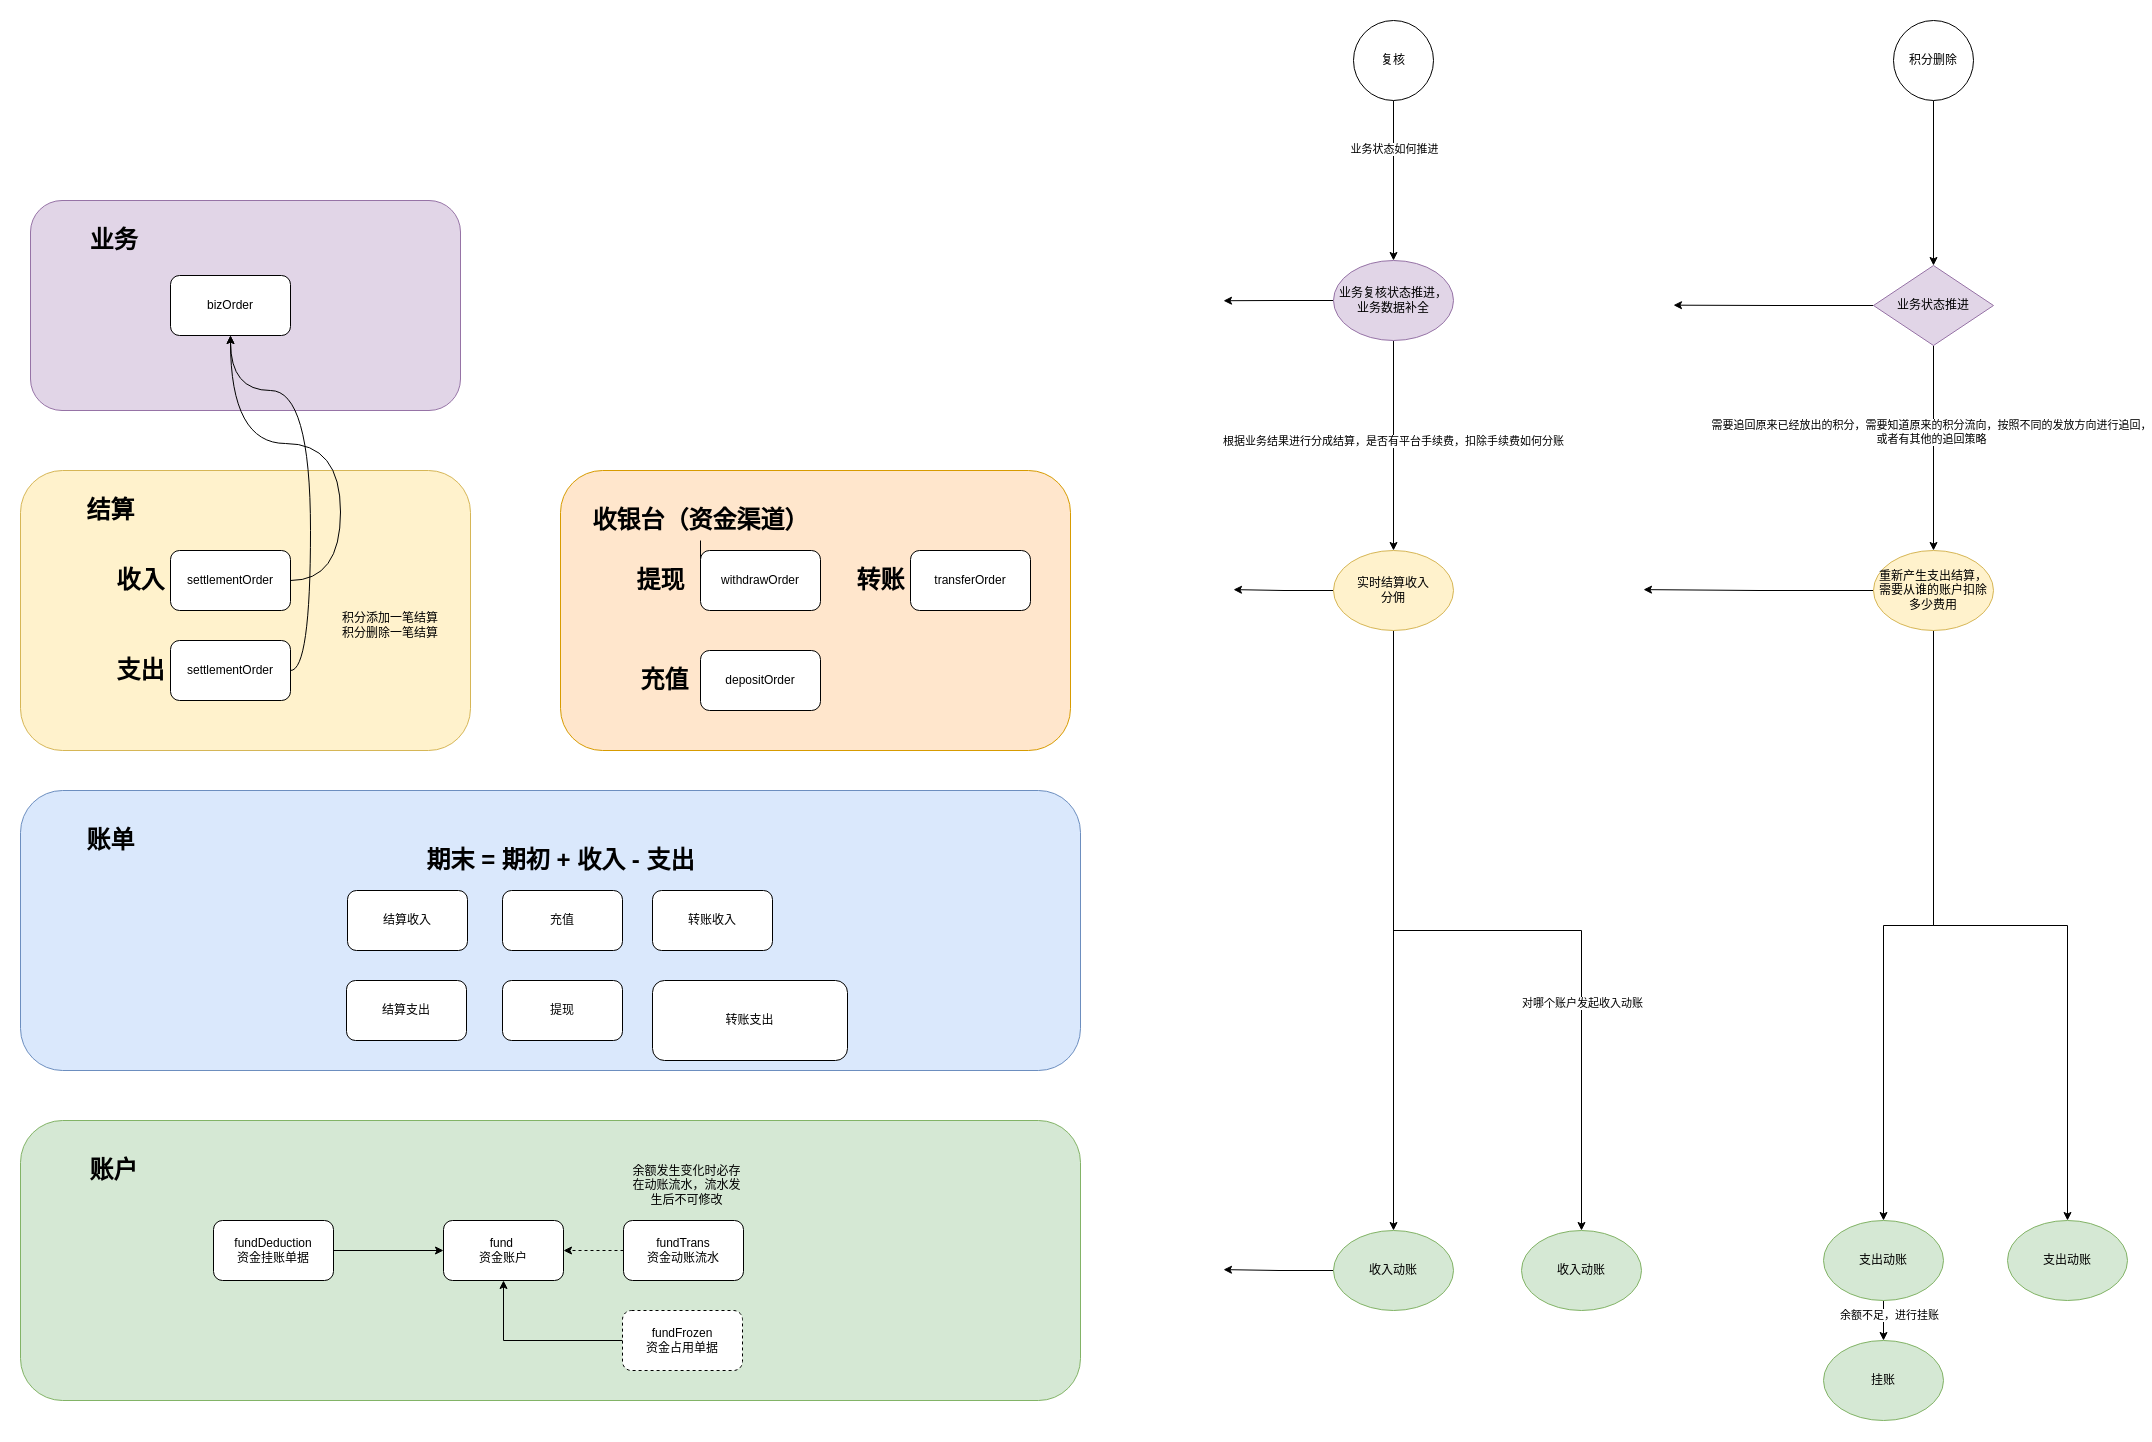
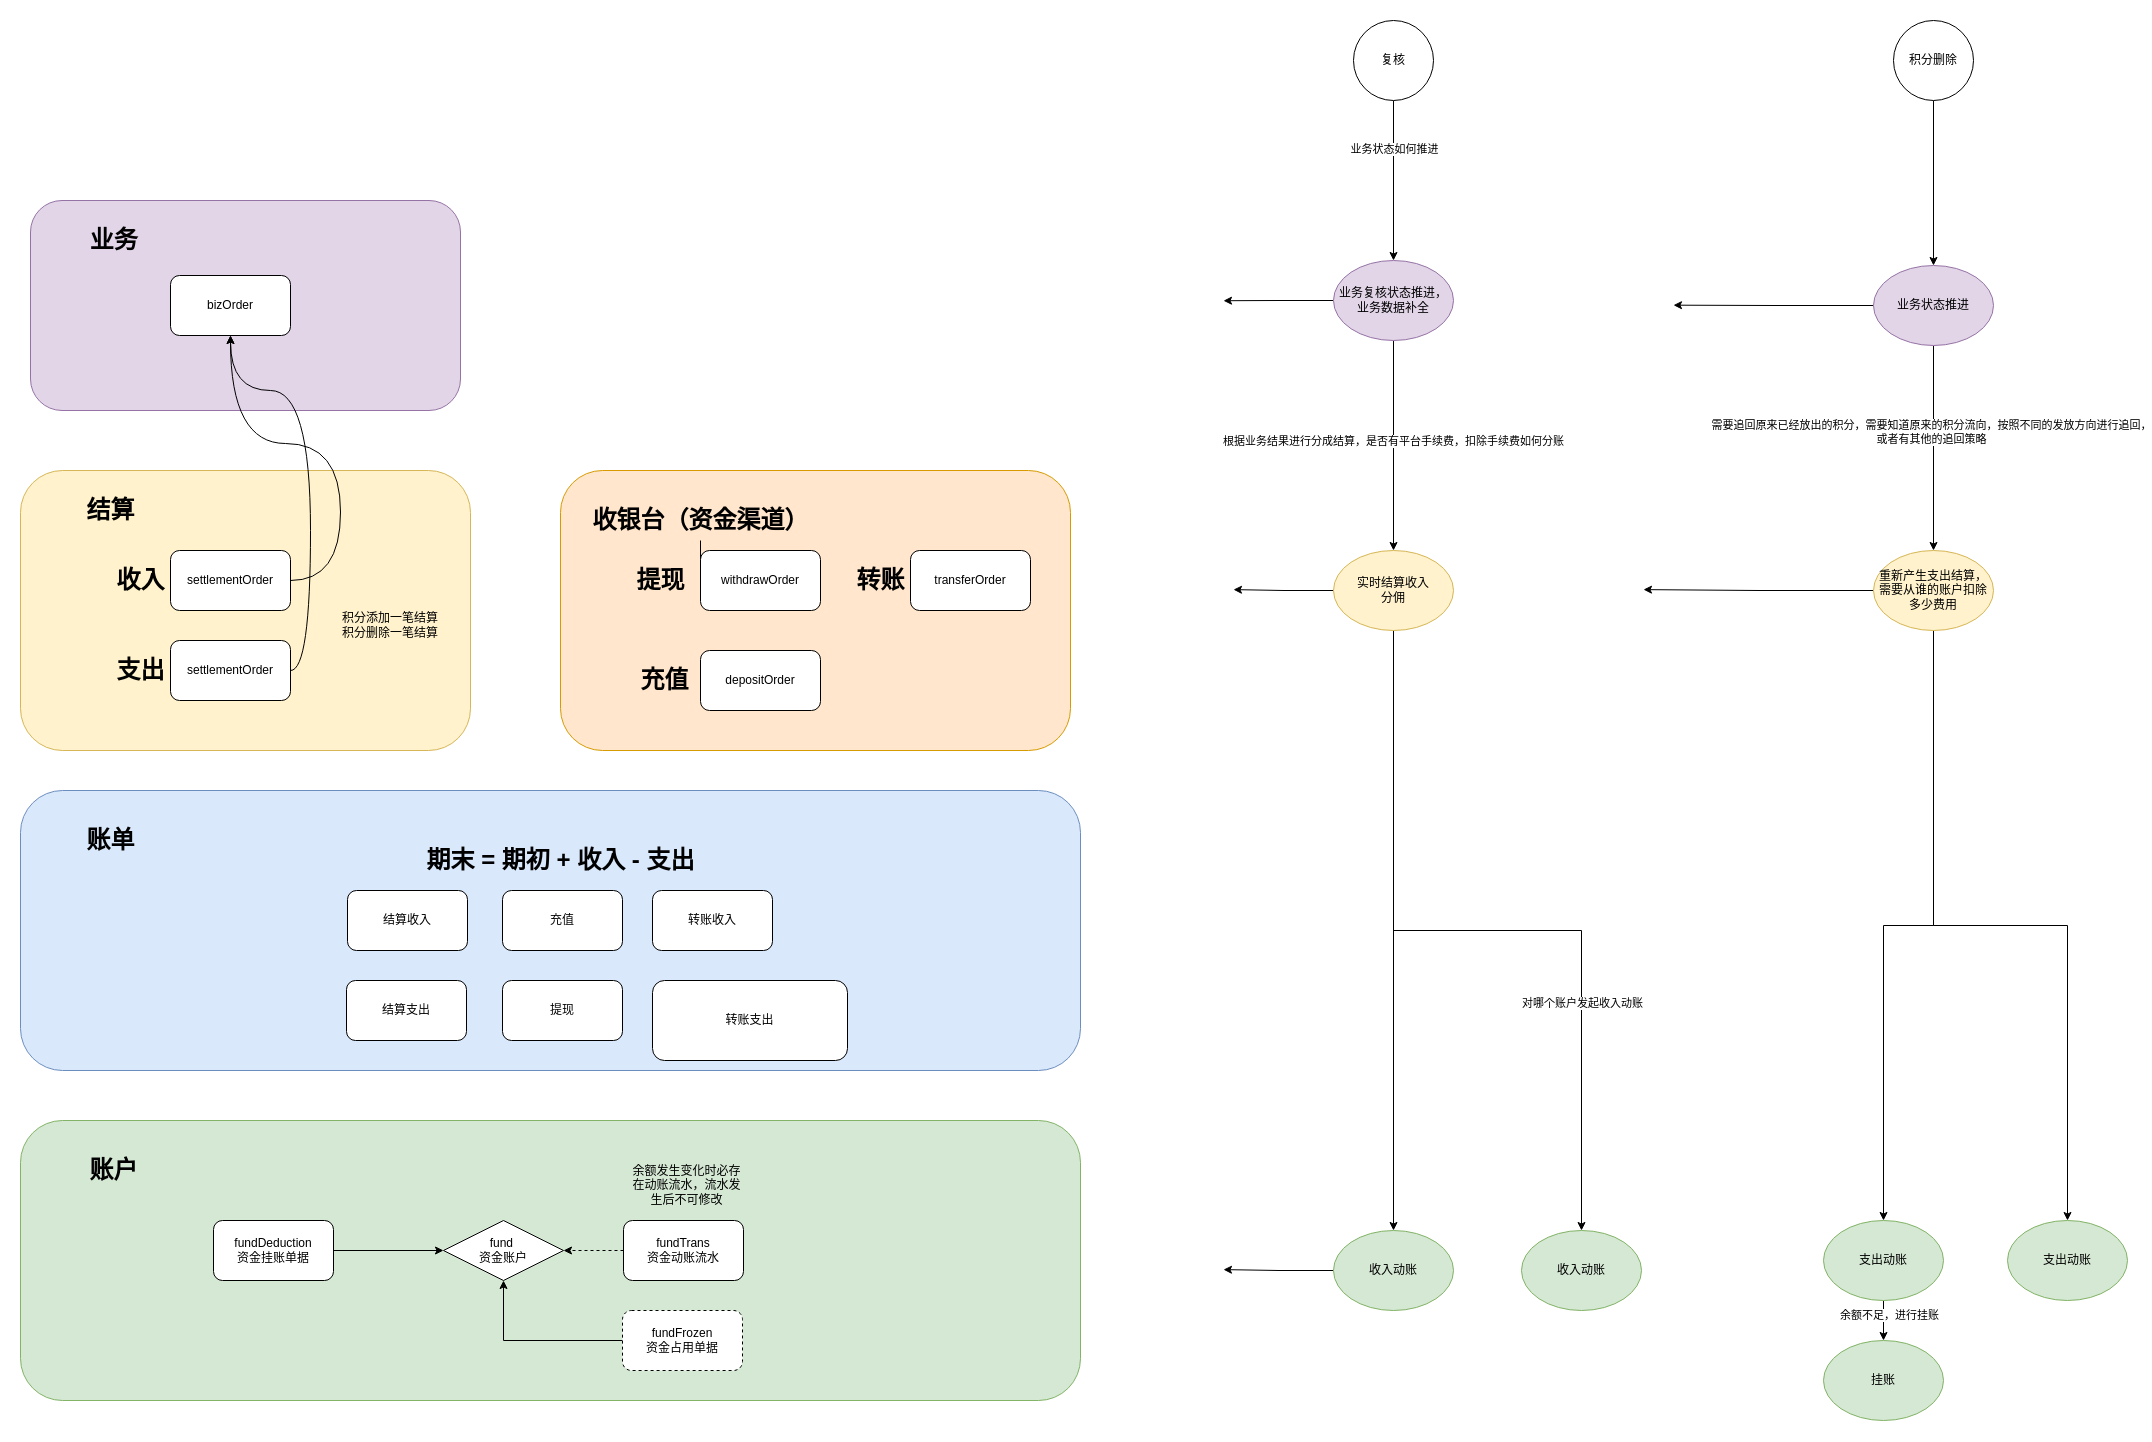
node "业务状态推进": shape diamond -> ellipse
node "fund 资金账户": shape rounded rectangle -> diamond
